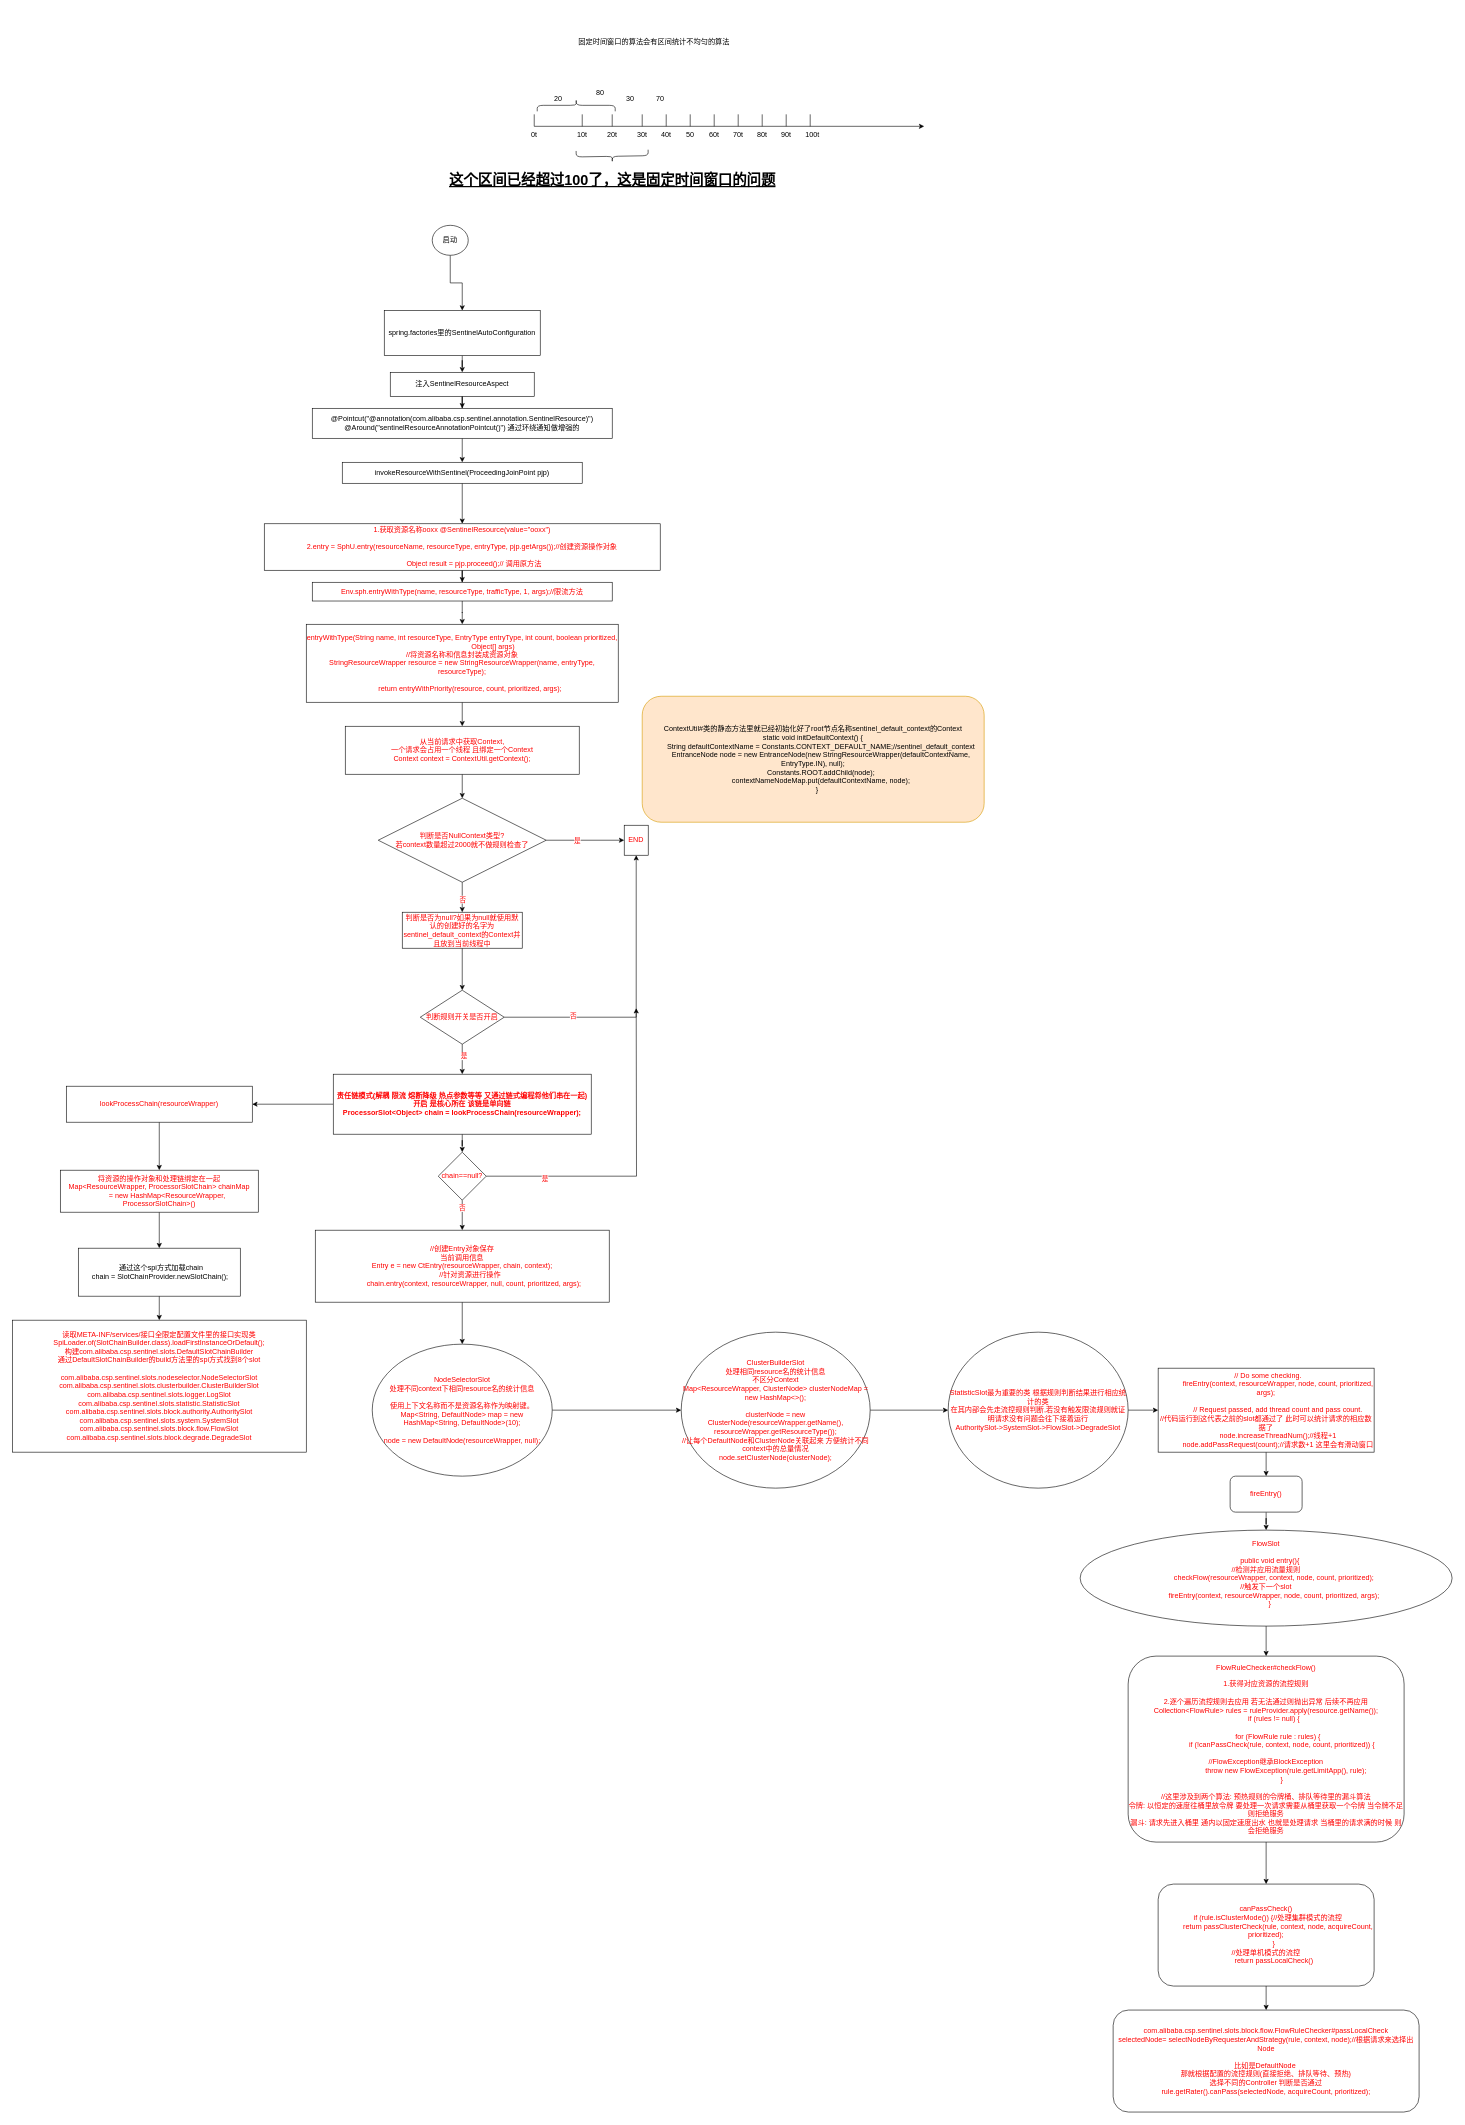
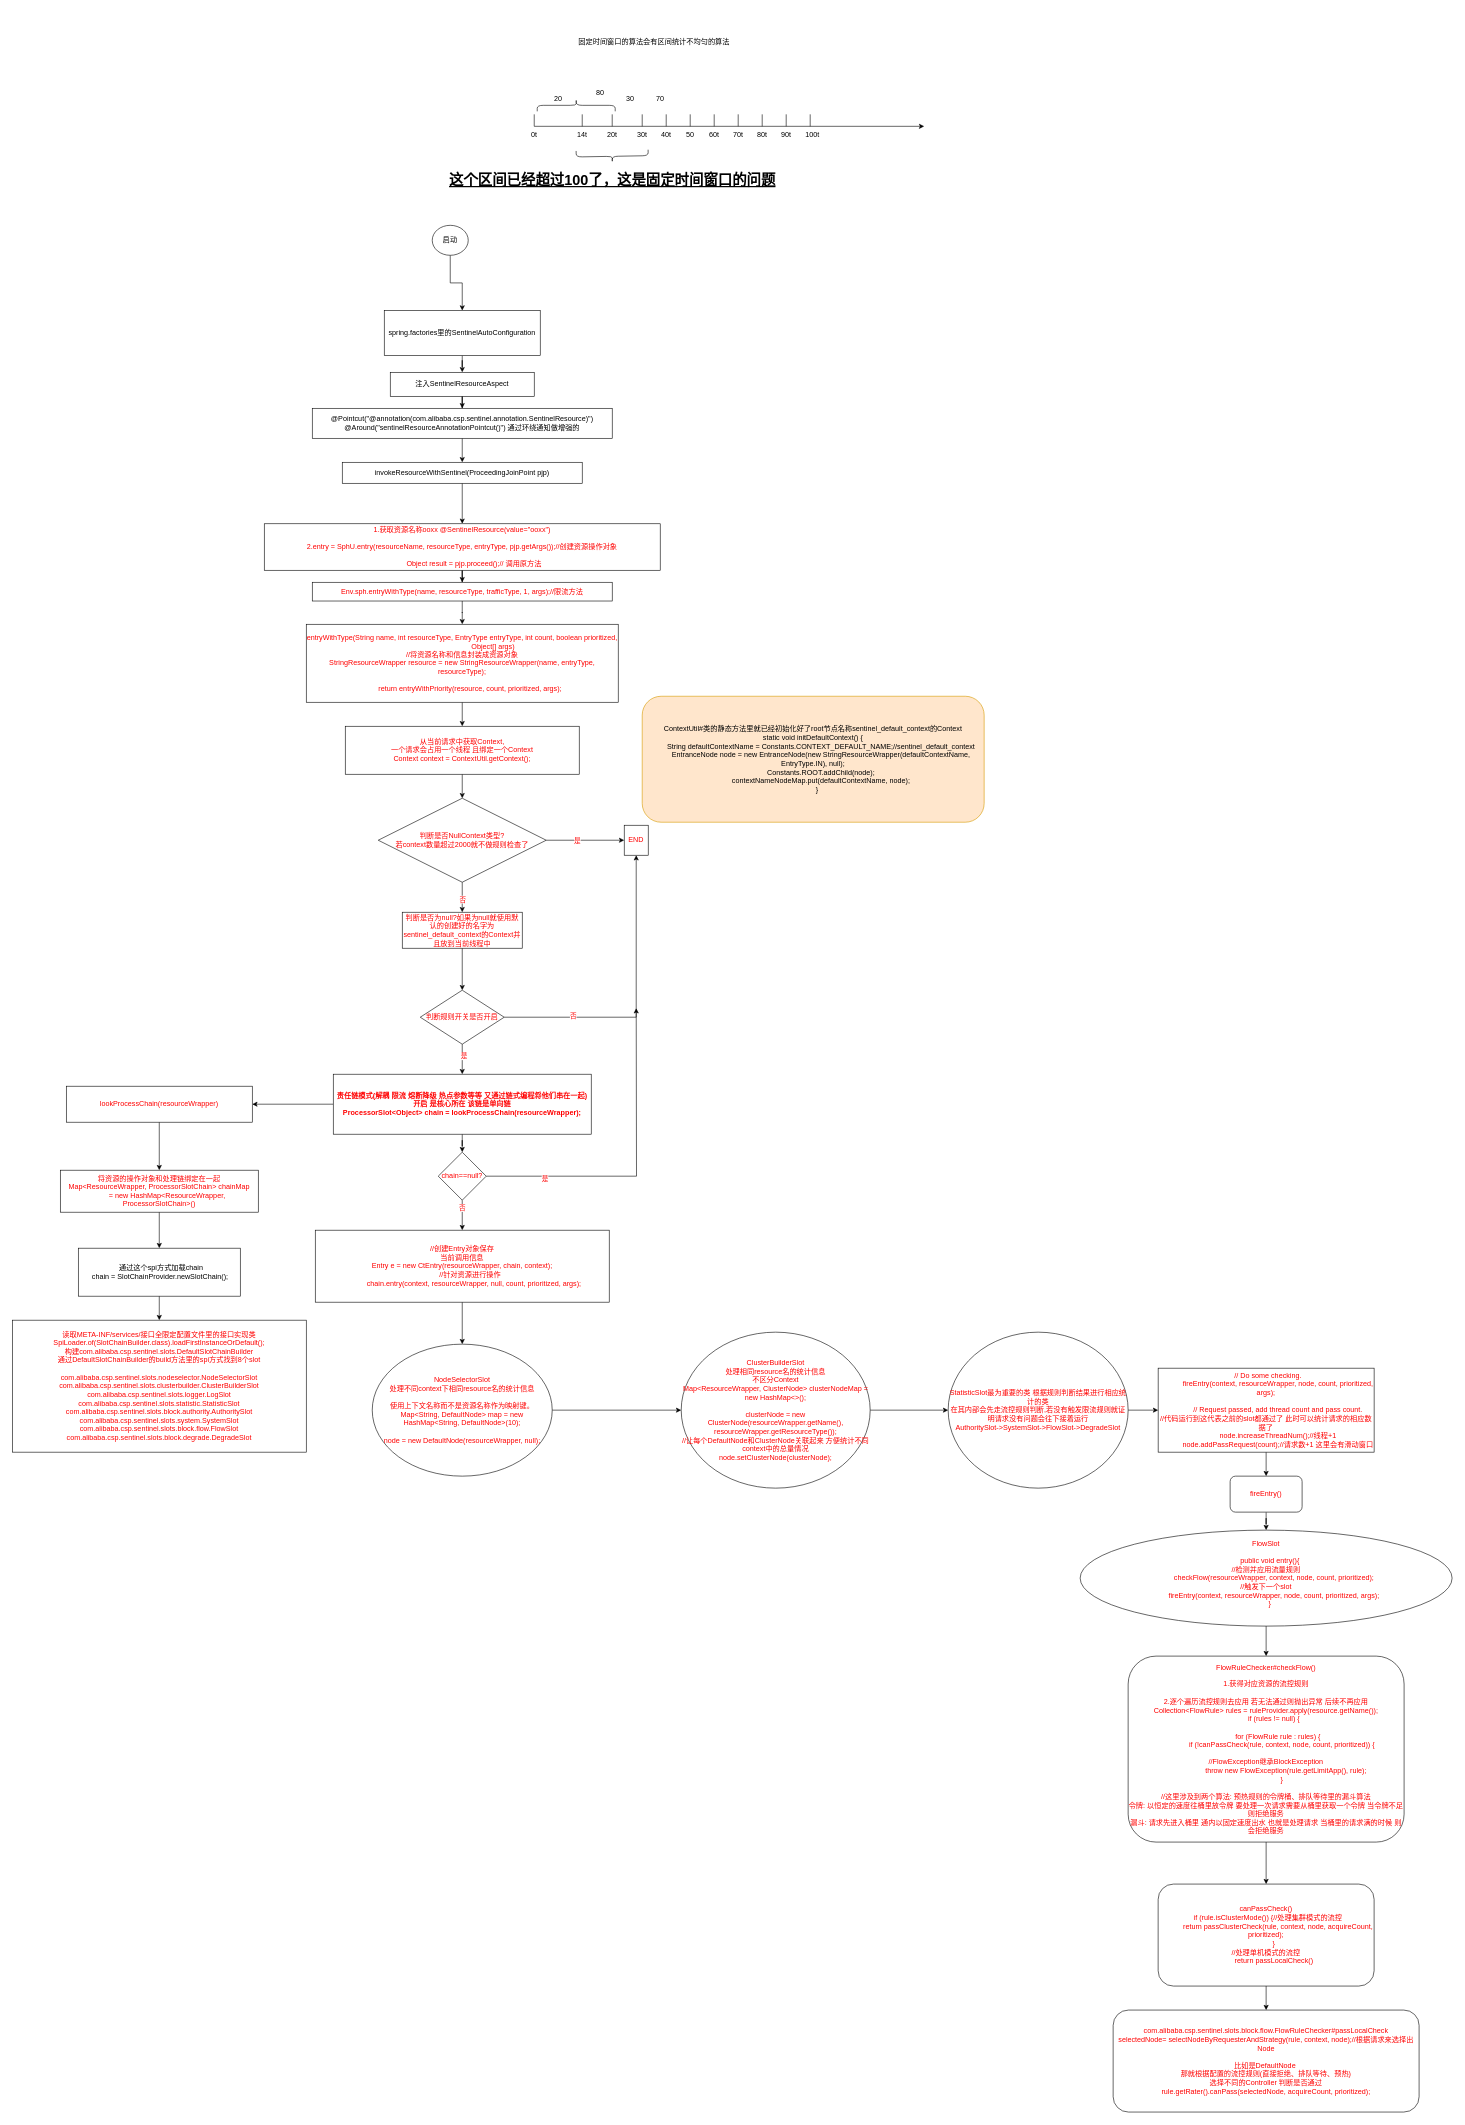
node "10t": label "10t" -> "14t"
